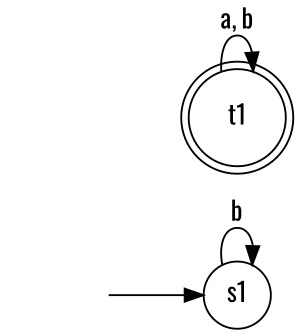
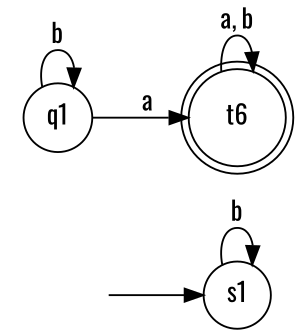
node "q1": added
node "t1": label "t1" -> "t6"
